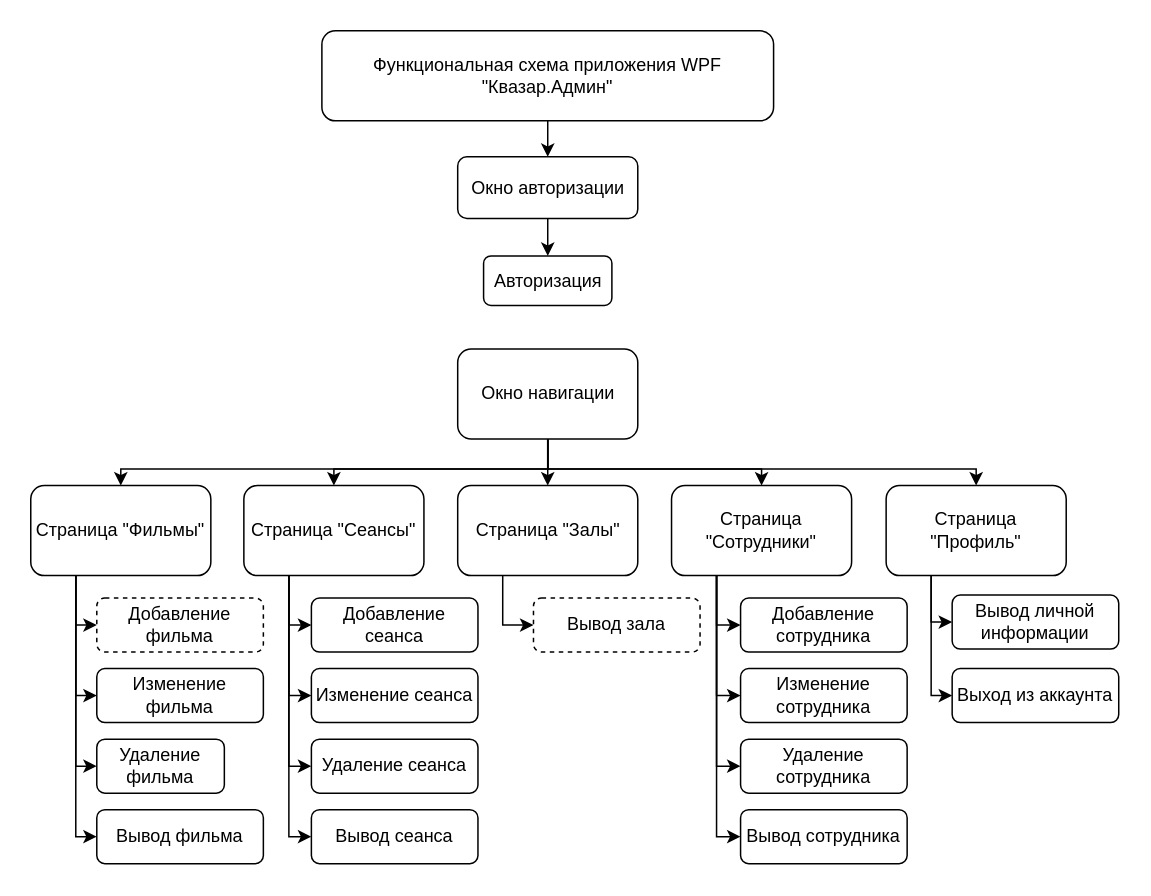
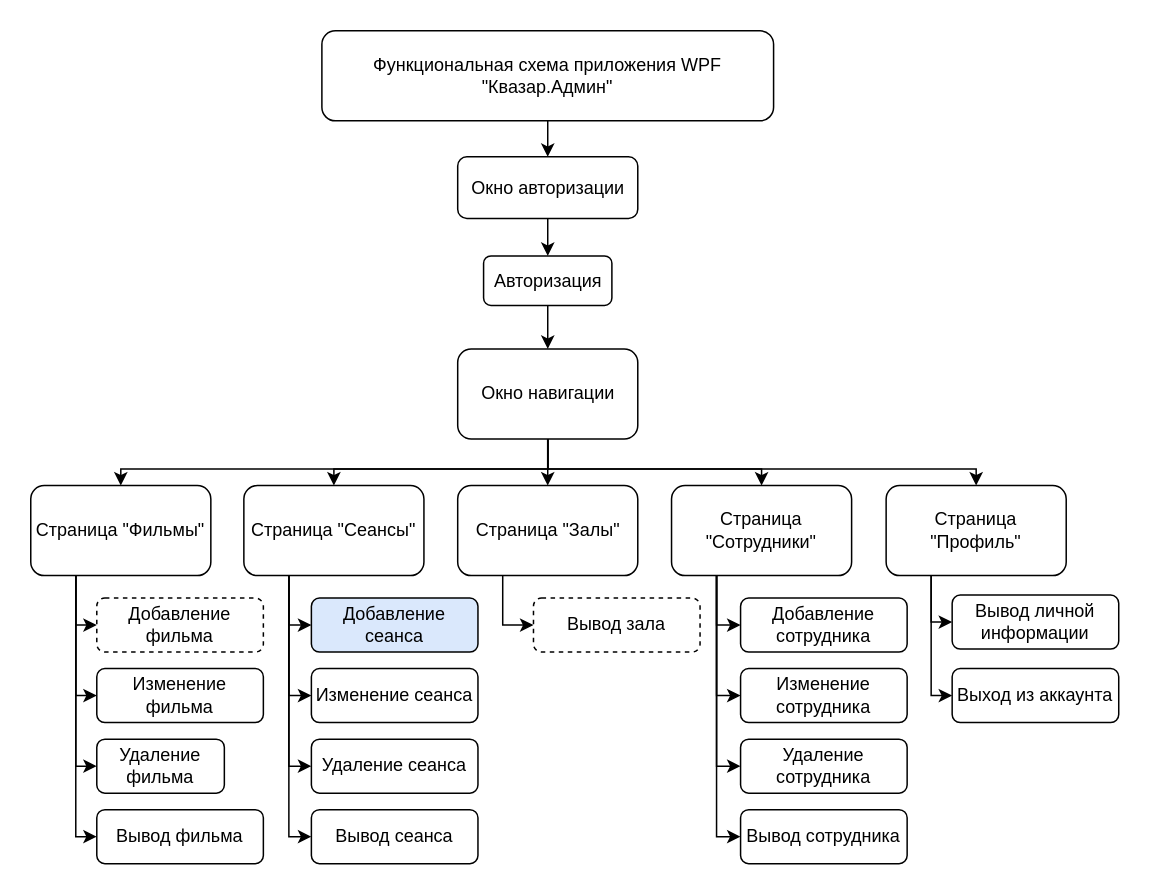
edge "Авторизация" -> "Окно навигации": added
node "Добавление сеанса": fillcolor #ffffff -> #dae8fc
